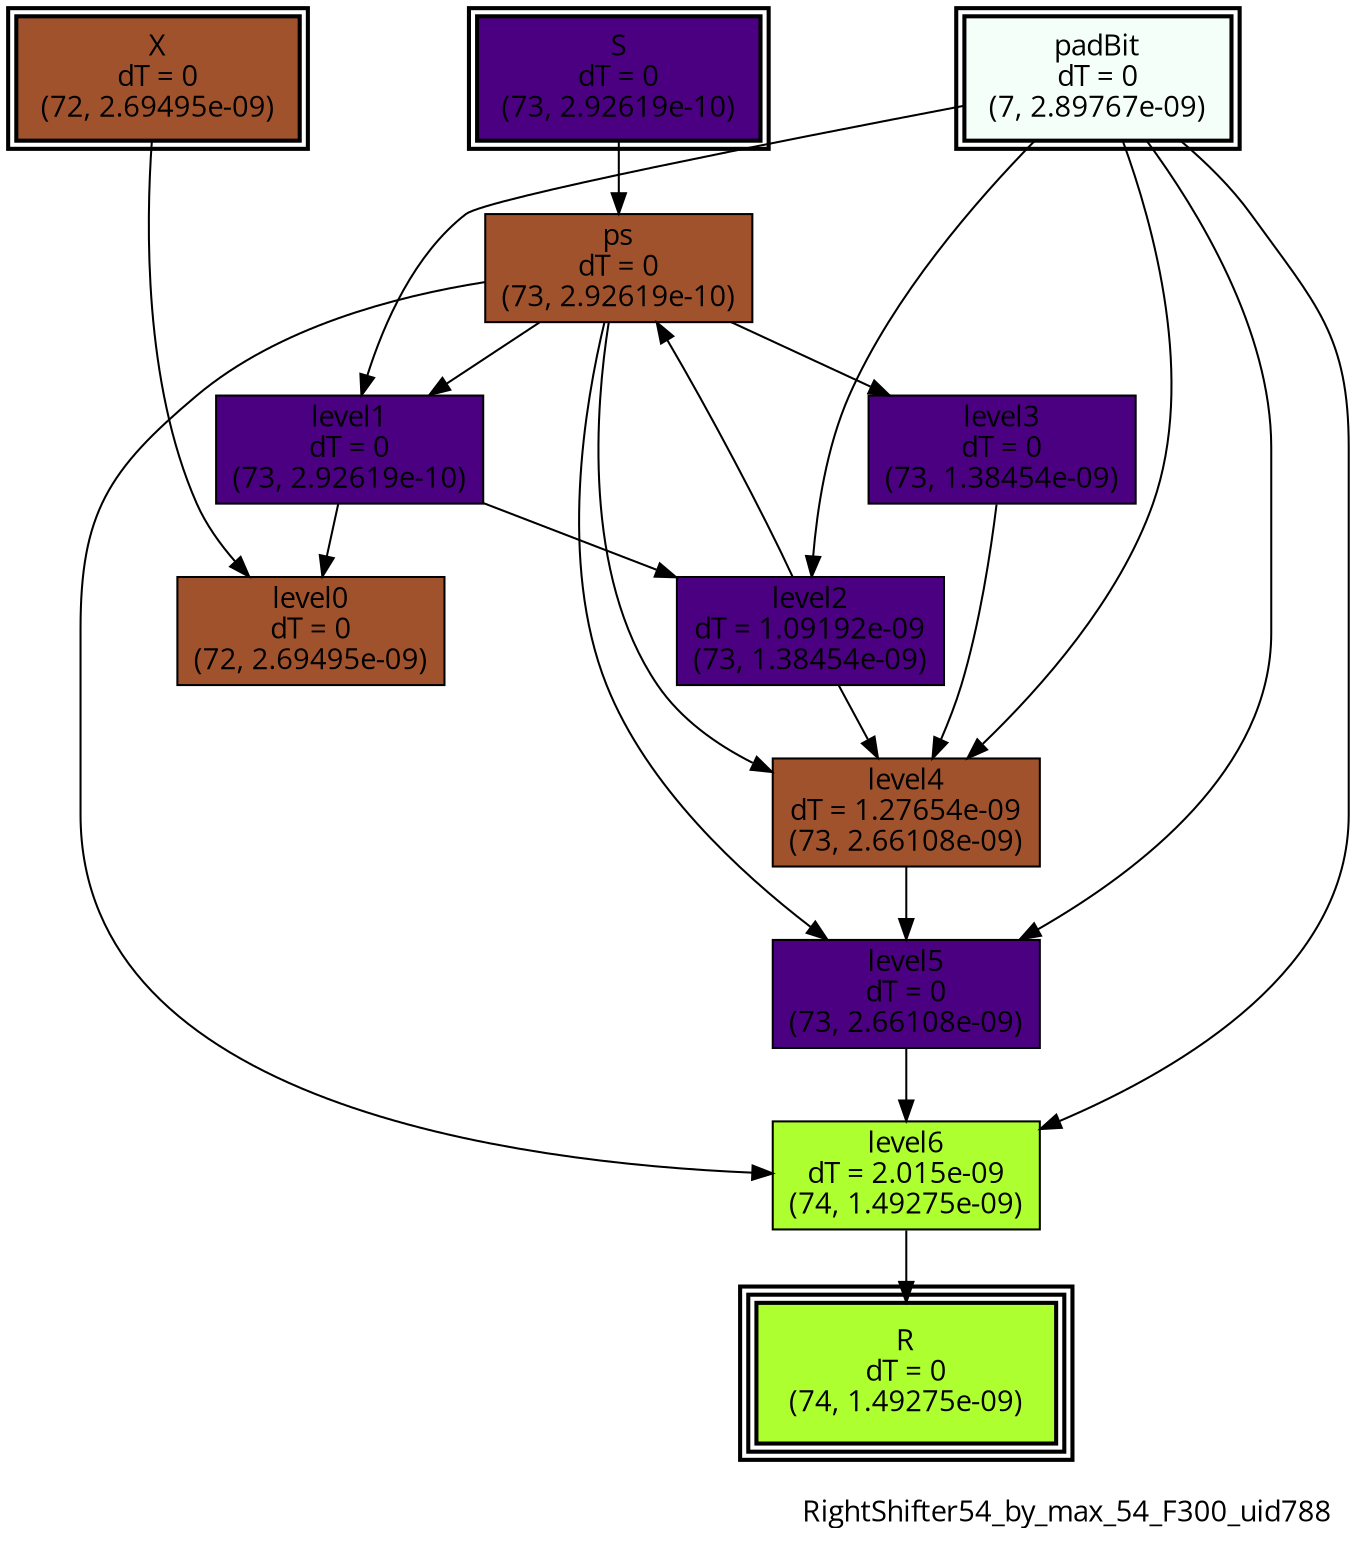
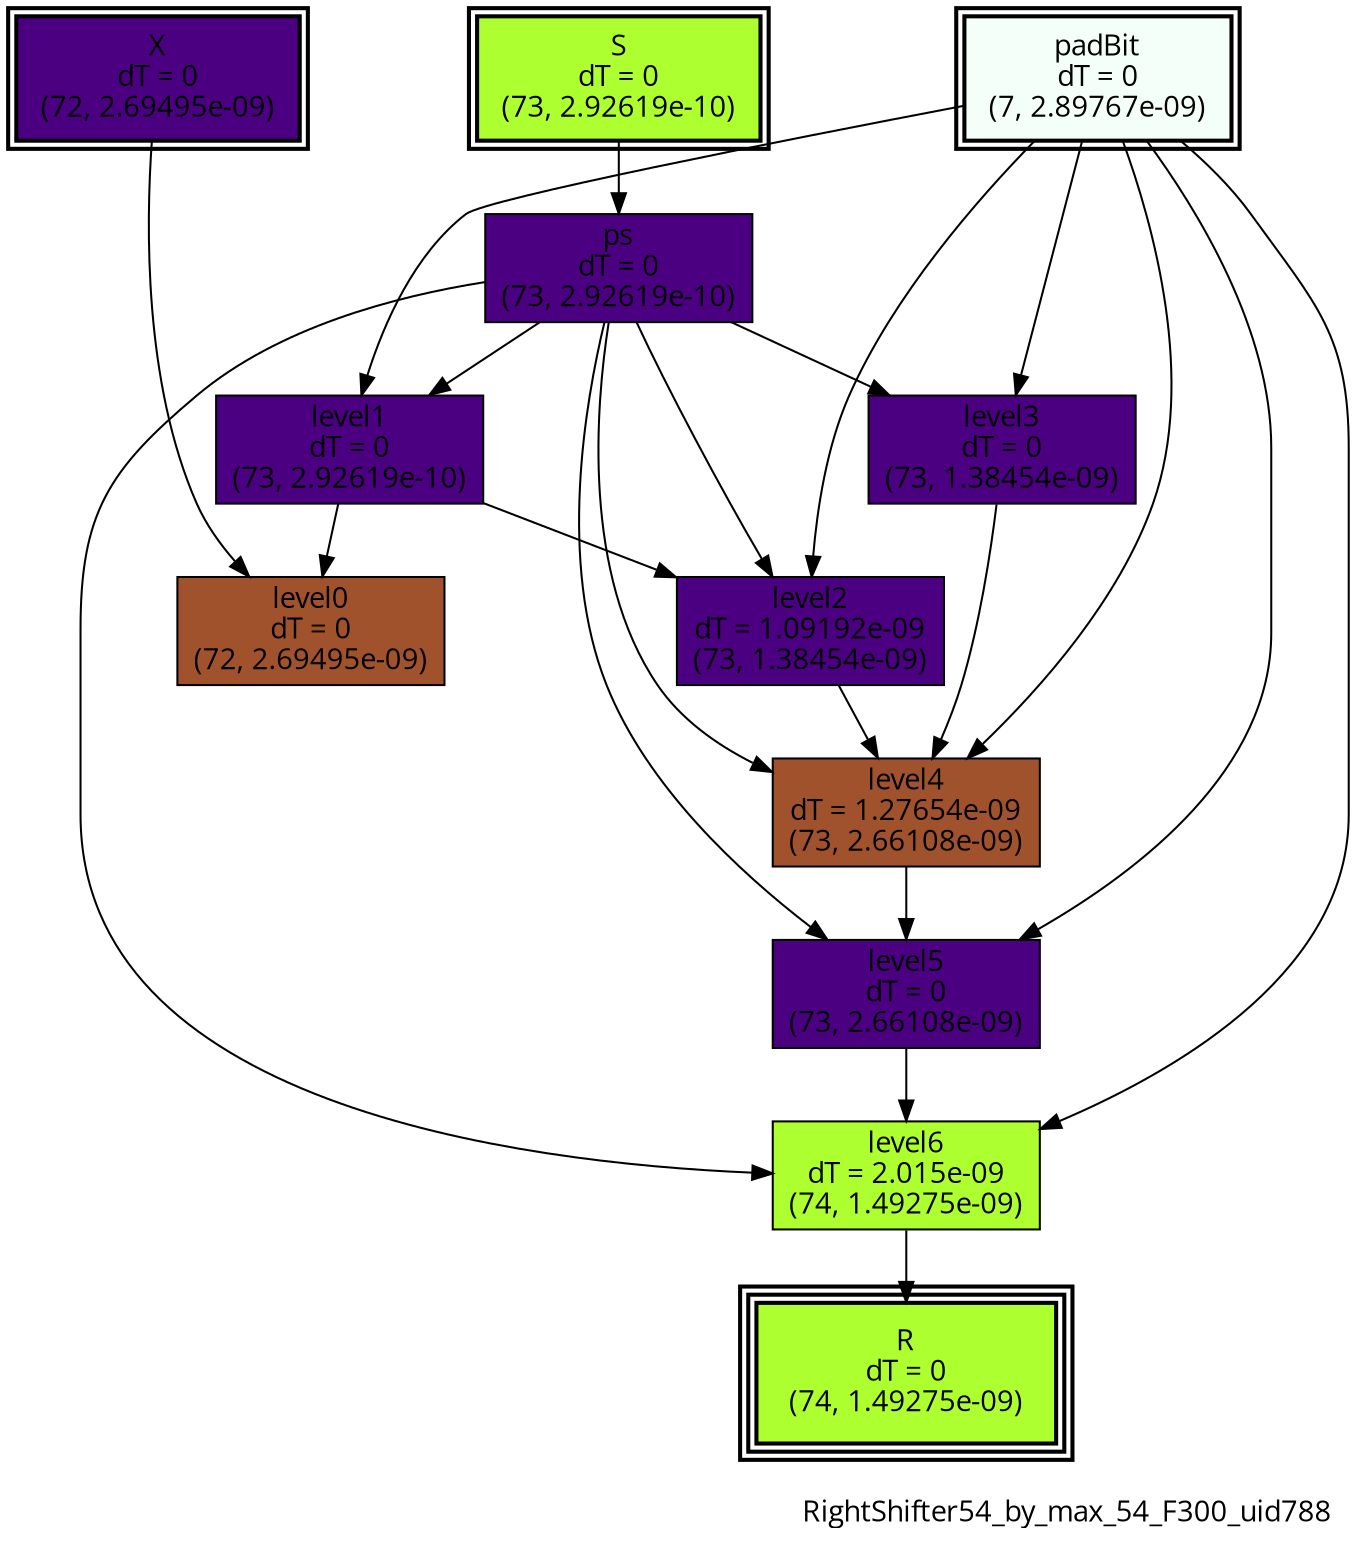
node "X dT = 0 (72, 2.69495e-09)": fillcolor sienna -> indigo
node "S dT = 0 (73, 2.92619e-10)": fillcolor indigo -> greenyellow
edge "padBit dT = 0 (7, 2.89767e-09)" -> "level3 dT = 0 (73, 1.38454e-09)": added
node "ps dT = 0 (73, 2.92619e-10)": fillcolor sienna -> indigo
edge "level2 dT = 1.09192e-09 (73, 1.38454e-09)" -> "ps dT = 0 (73, 2.92619e-10)": reversed
